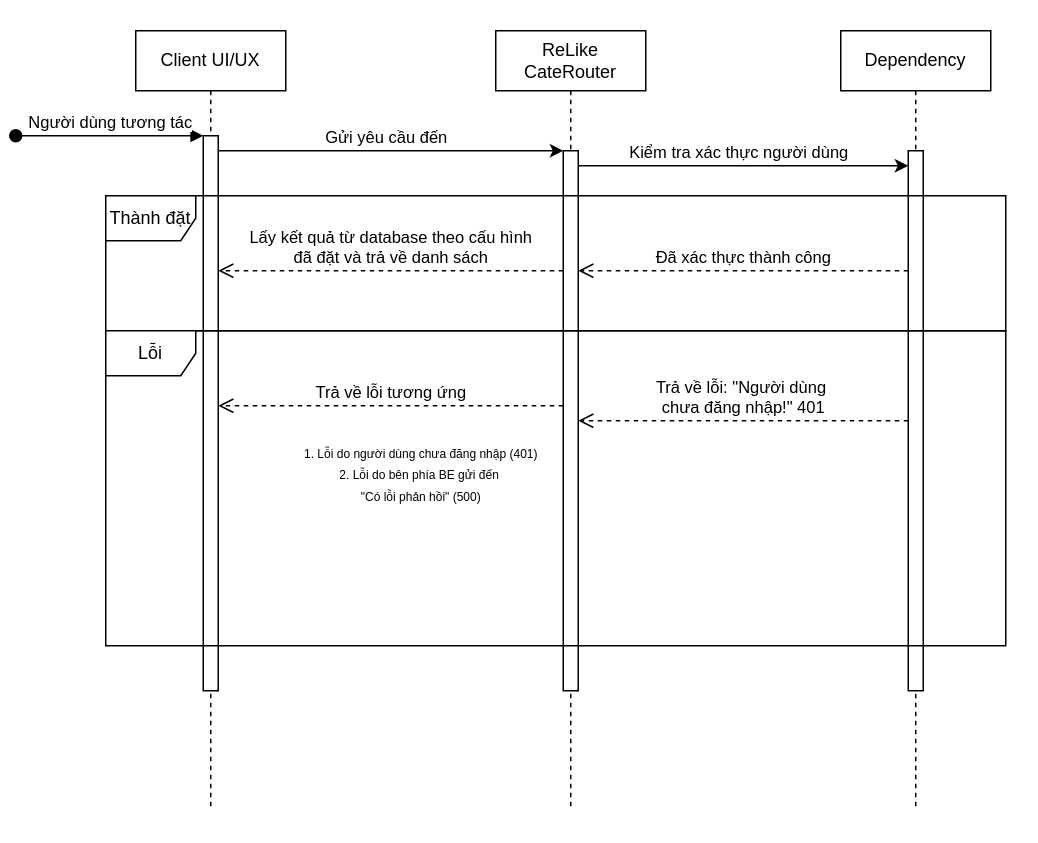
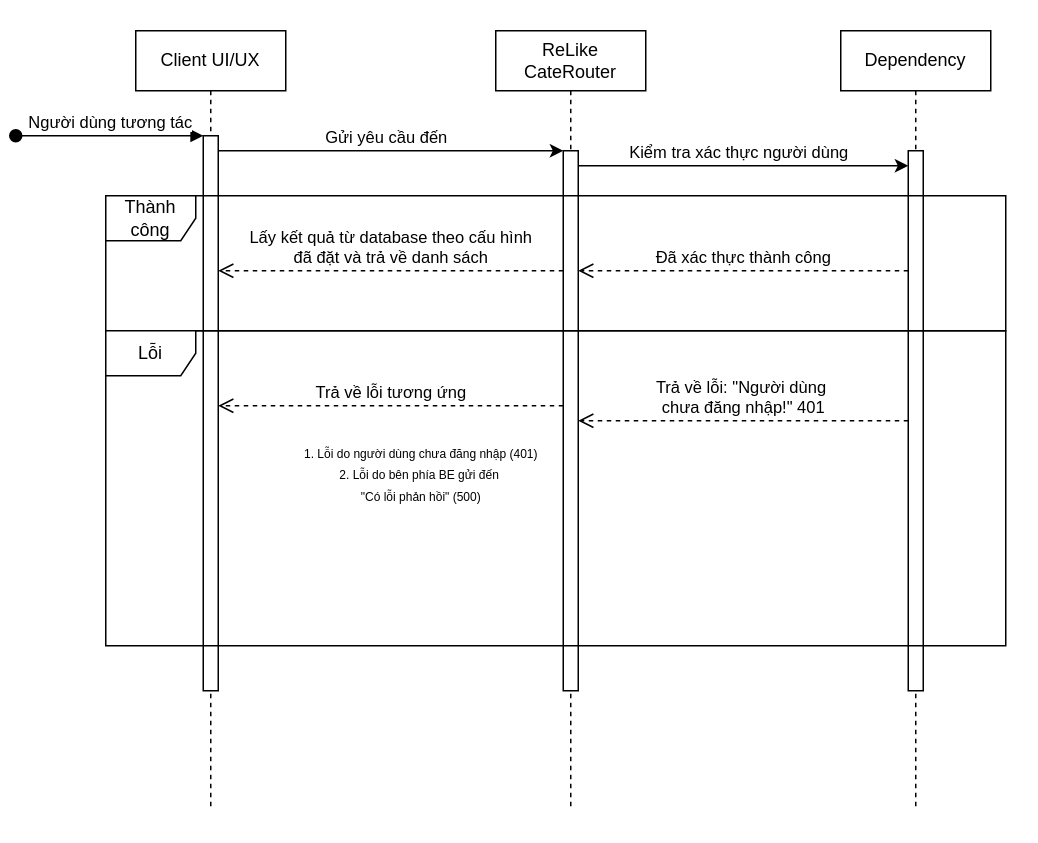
node "Thành đặt": label "Thành đặt" -> "Thành công"
